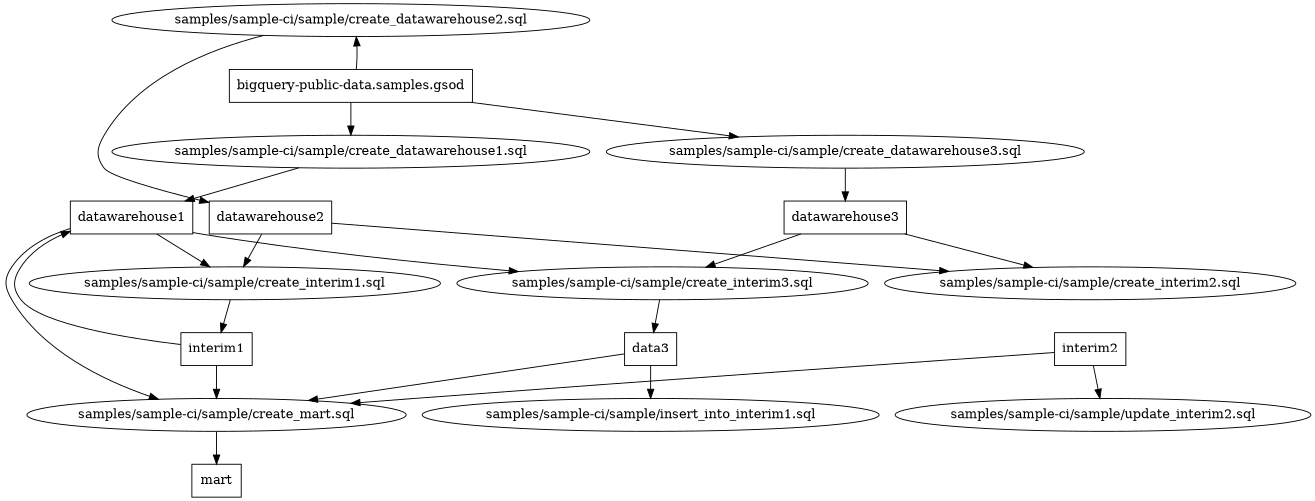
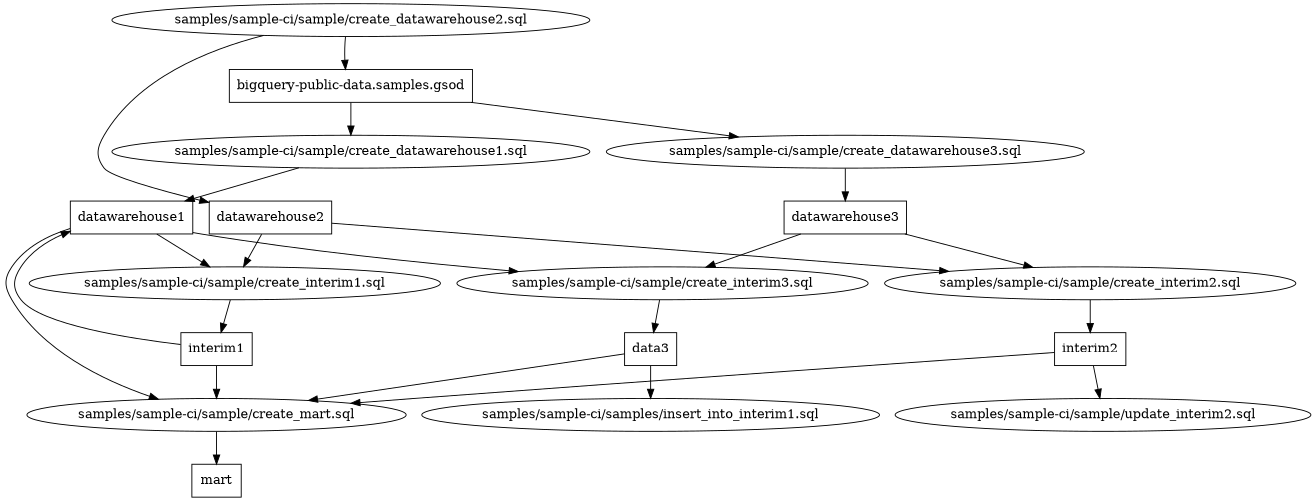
edge "bigquery-public-data.samples.gsod" -> "samples/sample-ci/sample/create_datawarehouse2.sql": reversed
edge "samples/sample-ci/sample/create_interim2.sql" -> "interim2": added
node "samples/sample-ci/sample/insert_into_interim1.sql": label "samples/sample-ci/sample/insert_into_interim1.sql" -> "samples/sample-ci/samples/insert_into_interim1.sql"
